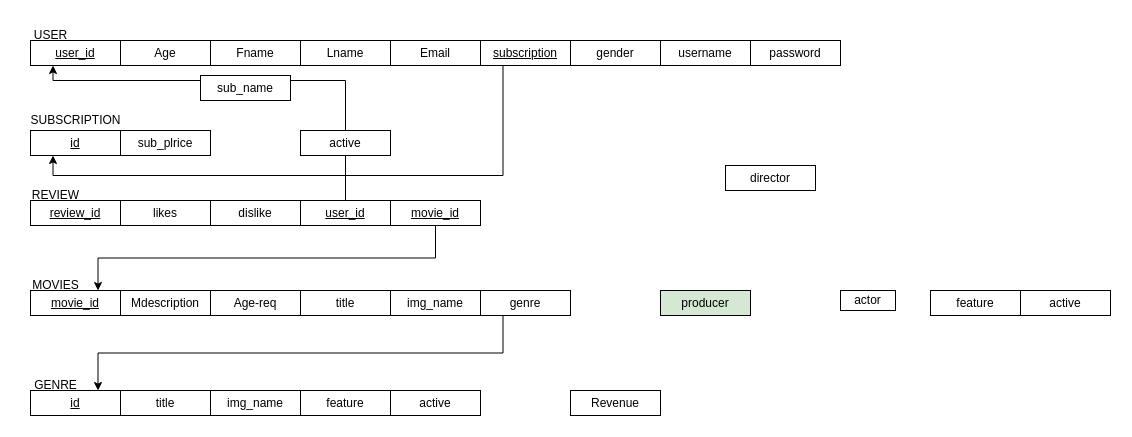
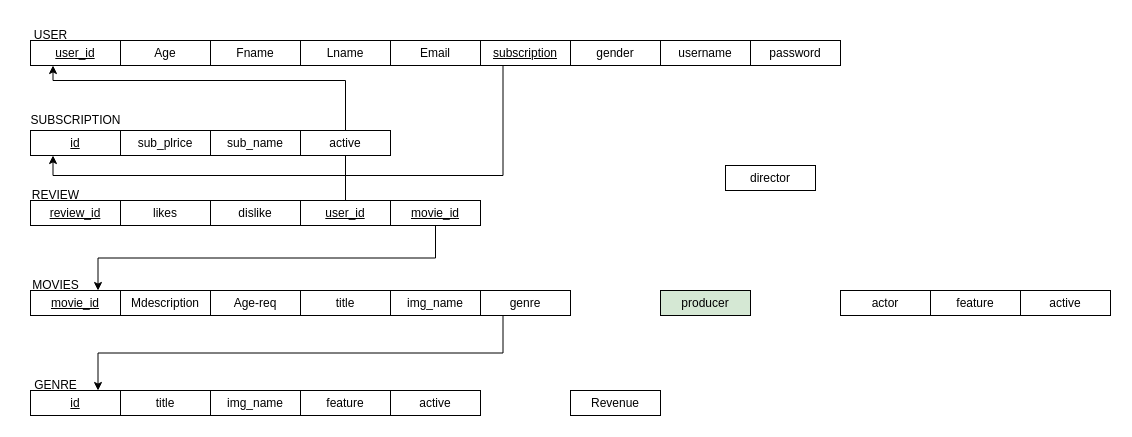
node "sub_name": moved (246, 88) -> (256, 143)
node "actor": size 55x20 -> 90x25
